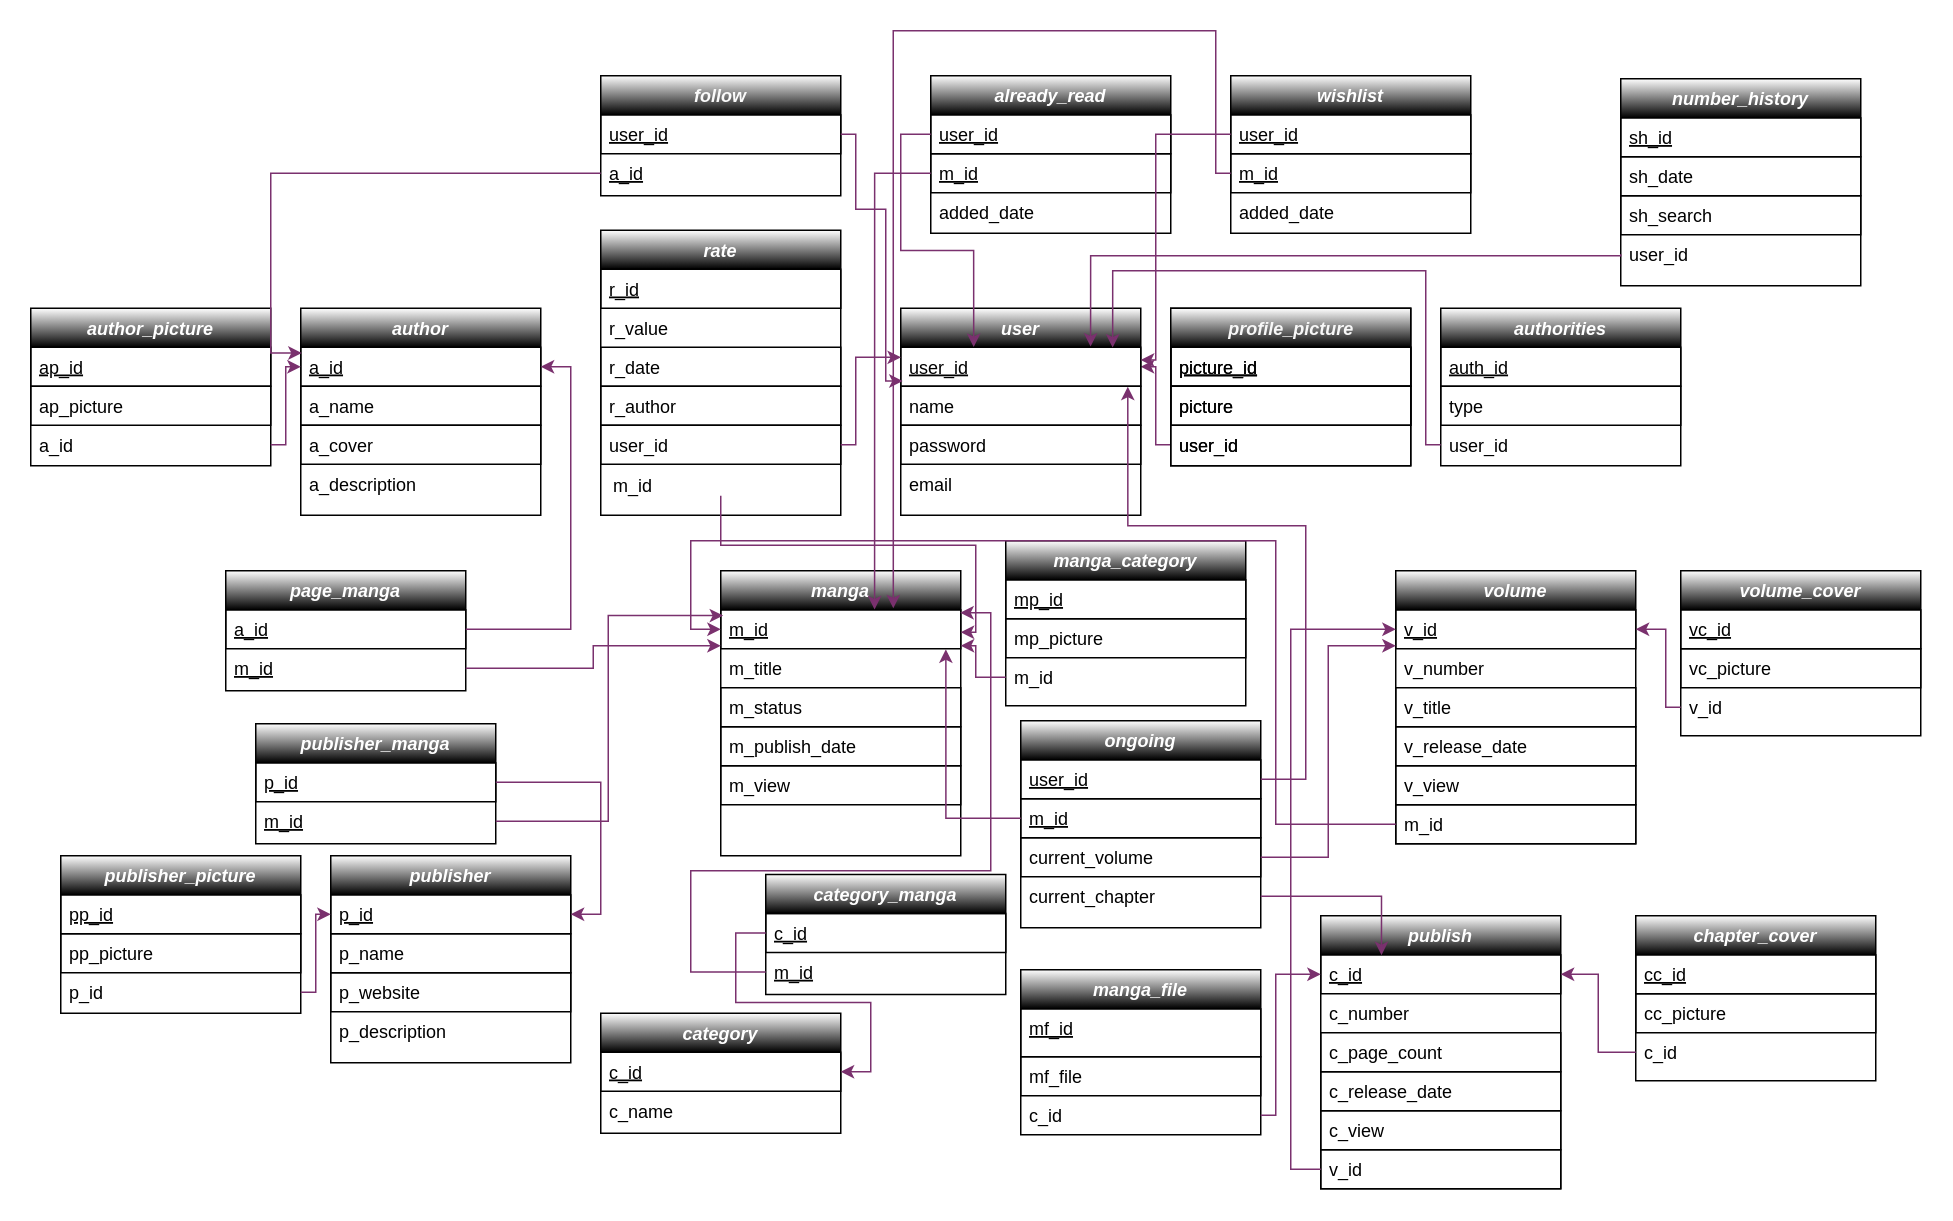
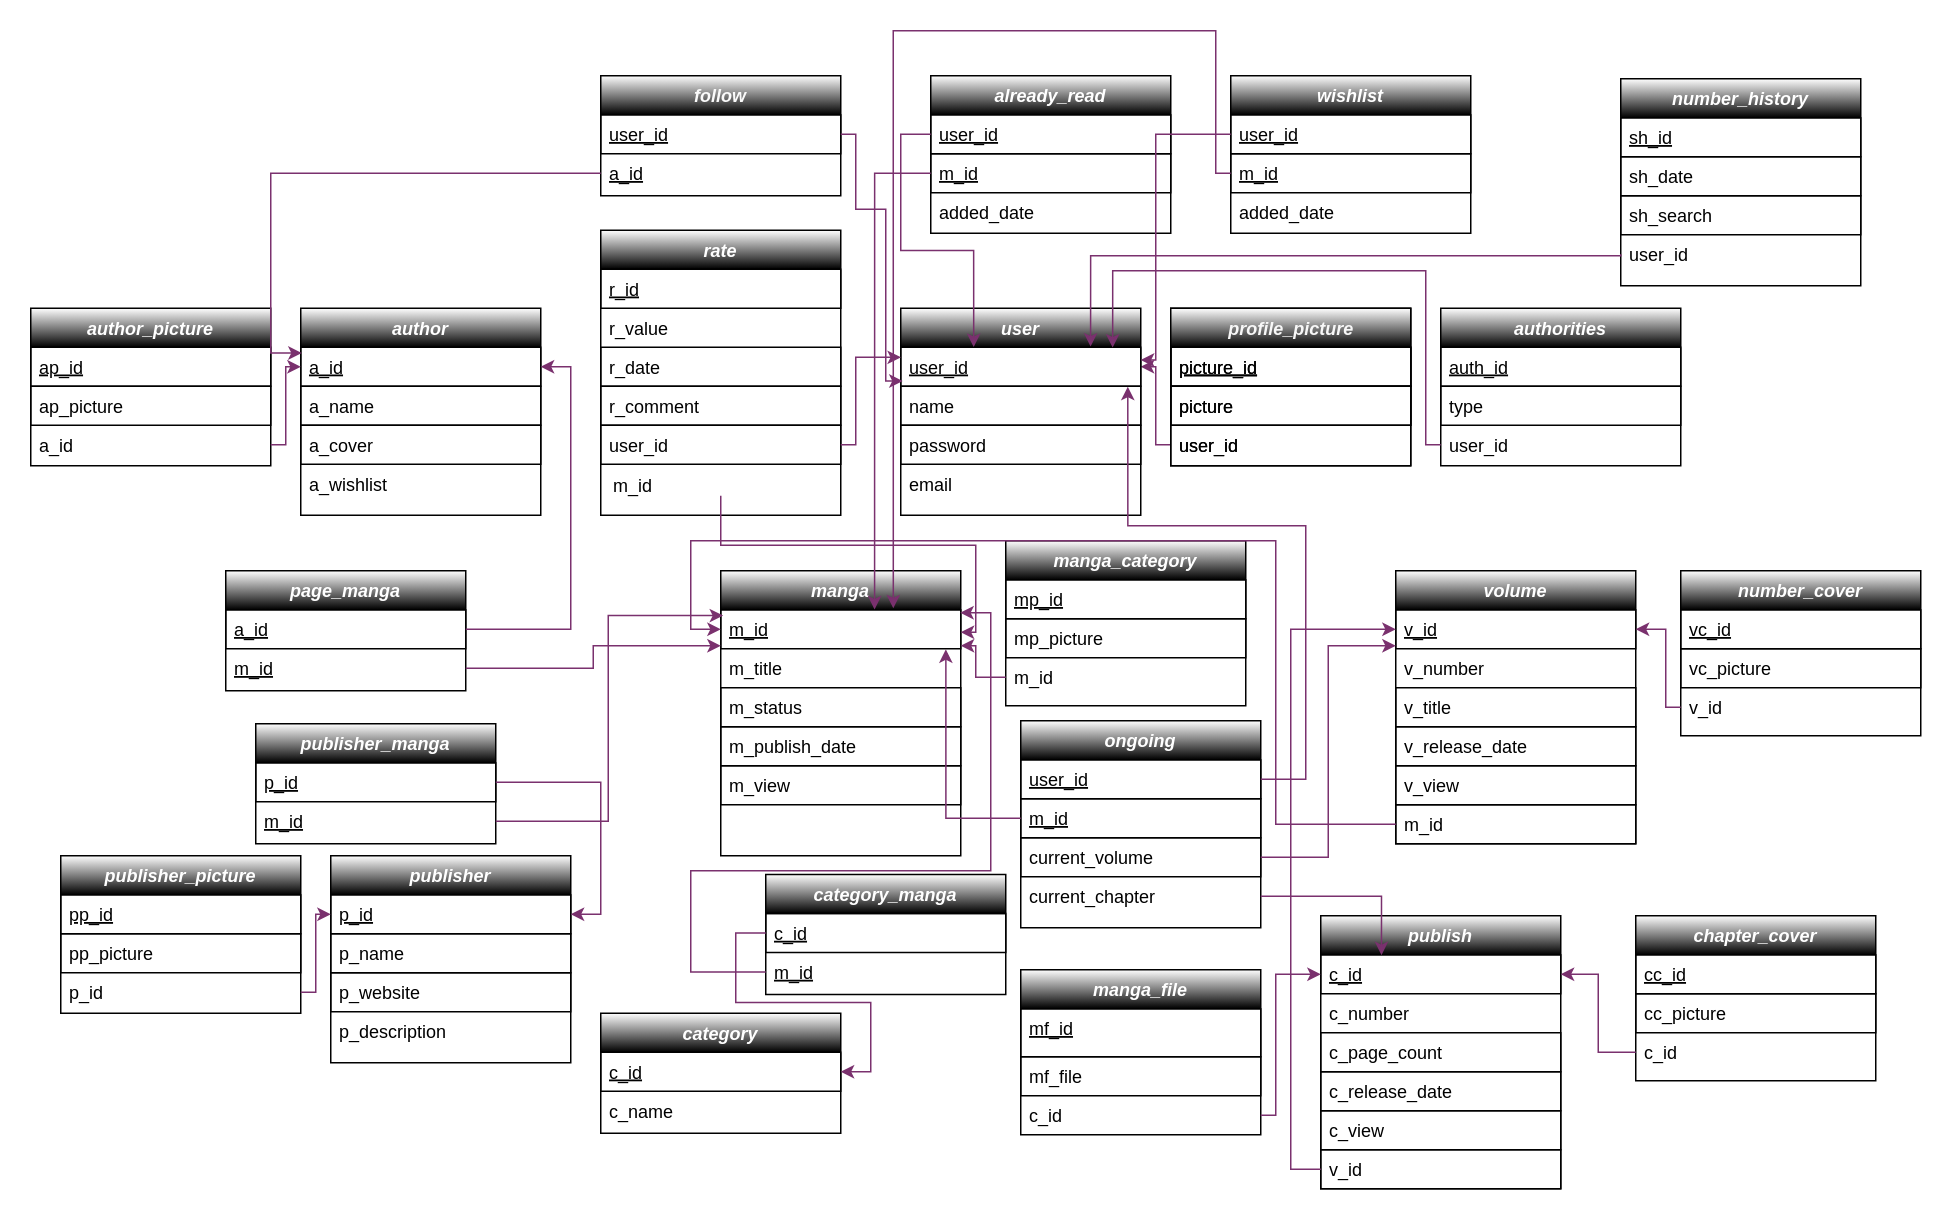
node "r_author": label "r_author" -> "r_comment"
node "a_description": label "a_description" -> "a_wishlist"
node "volume_cover": label "volume_cover" -> "number_cover"
